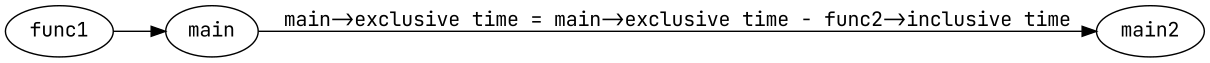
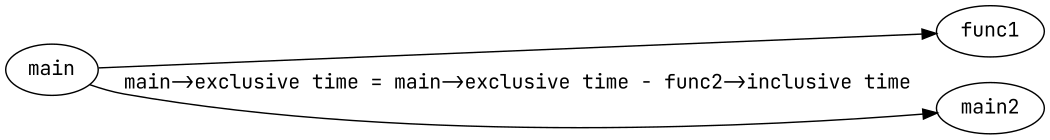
edge "func1" -> "main": reversed
